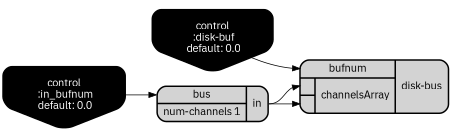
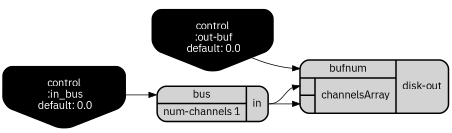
node "control :disk-buf default: 0.0": label "control :disk-buf default: 0.0" -> "control :out-buf default: 0.0"
node "bufnum": text "disk-bus" -> "disk-out"
node "control :in_bufnum default: 0.0": label "control :in_bufnum default: 0.0" -> "control :in_bus default: 0.0"
